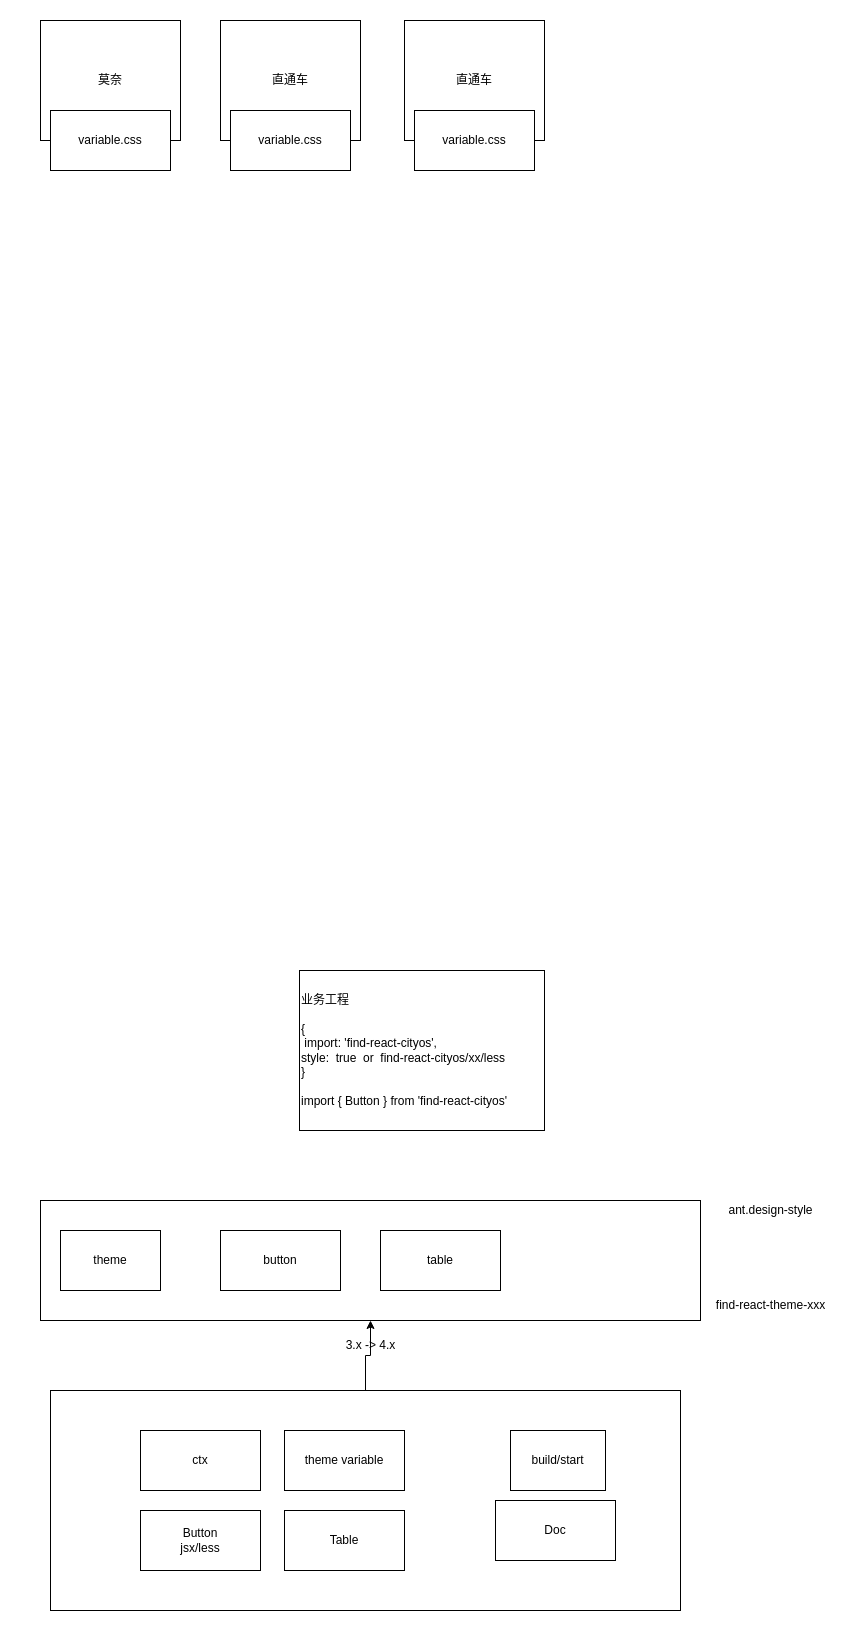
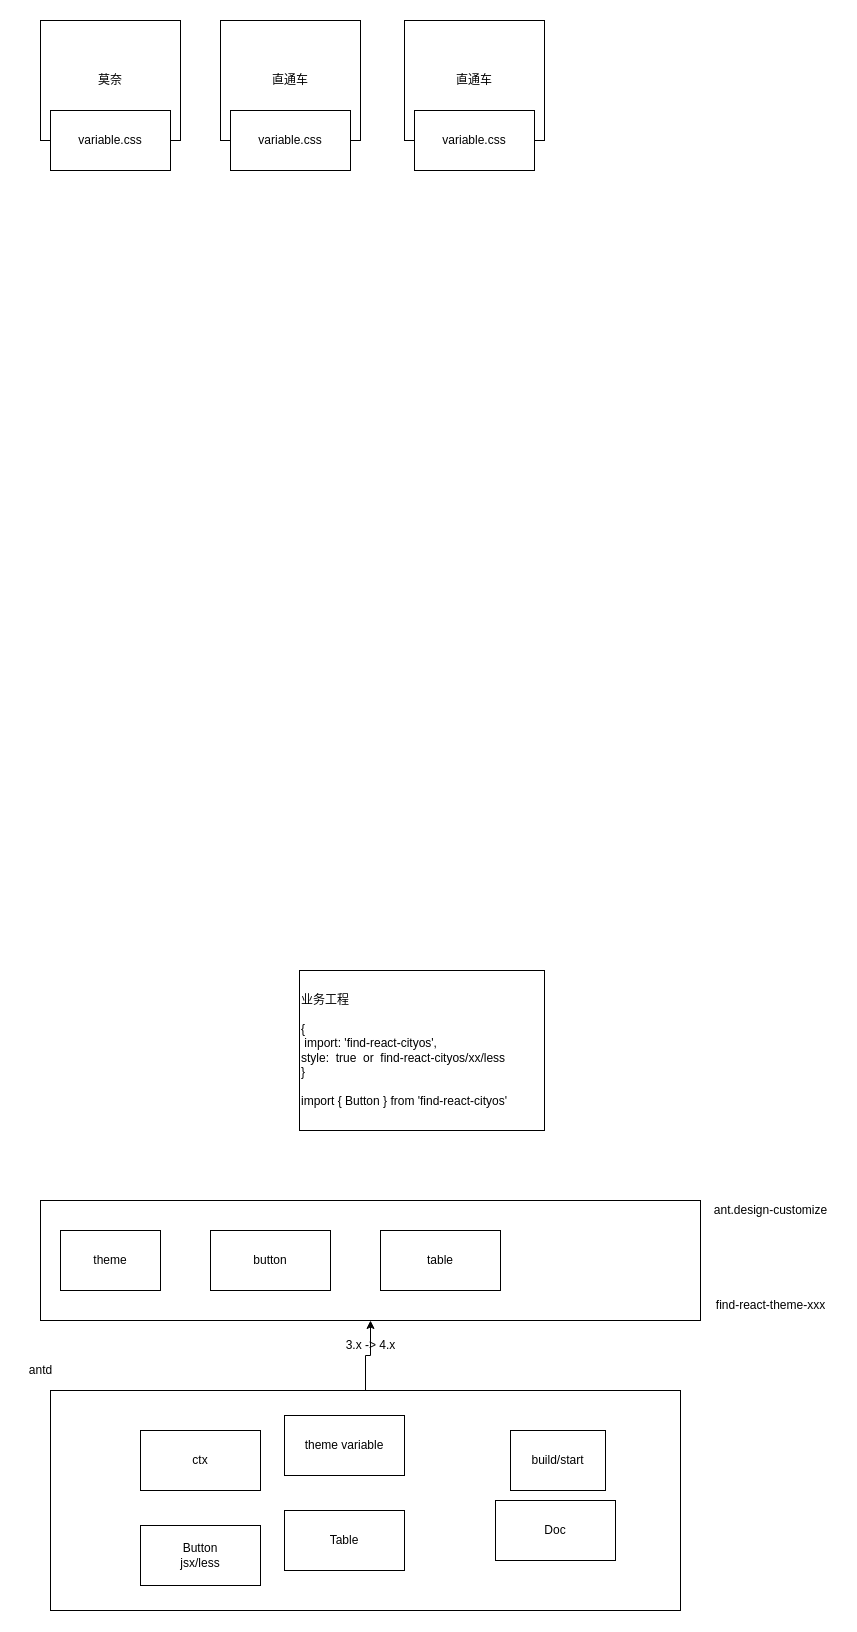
node "ant.design-style": label "ant.design-style" -> "ant.design-customize"
node "button": moved (281, 1261) -> (271, 1261)
node "antd": added
node "theme variable": moved (345, 1461) -> (345, 1446)
node "Button jsx/less": moved (201, 1541) -> (201, 1556)
